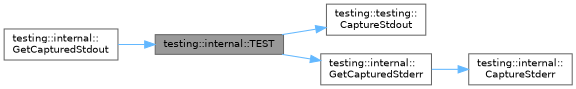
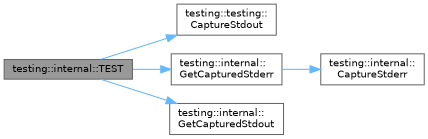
edge "testing::internal:: GetCapturedStdout" -> "testing::internal::TEST": reversed
